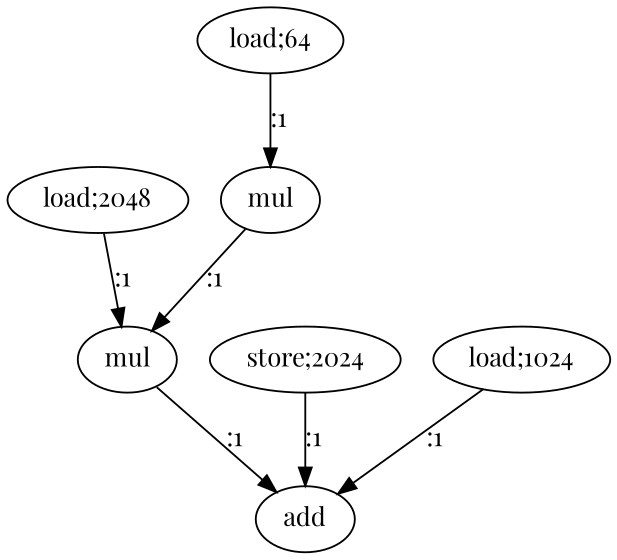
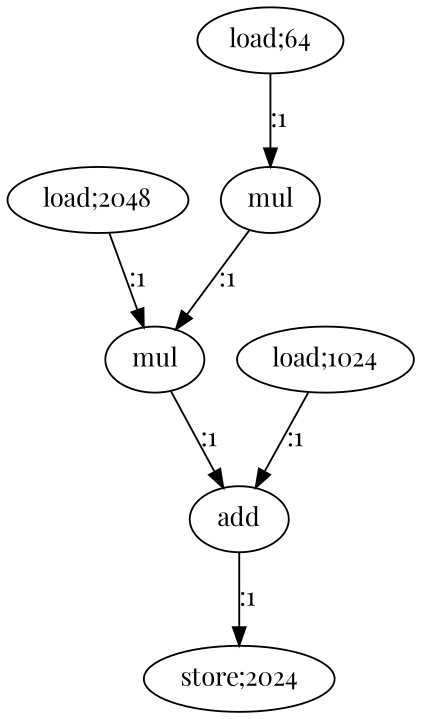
edge "store;2024" -> "add": reversed
